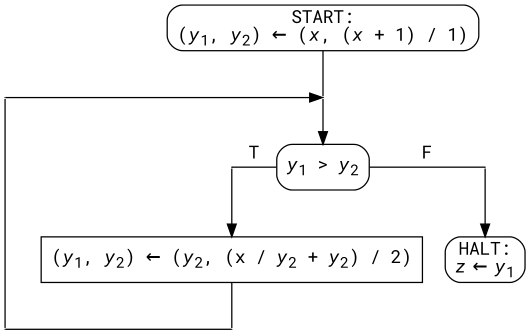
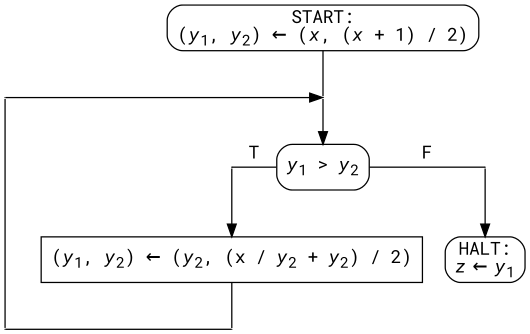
node "START:": text "+ 1) / 1)" -> "+ 1) / 2)"
